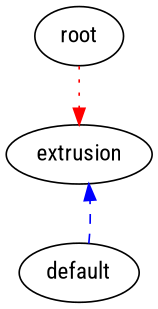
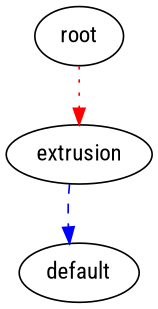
edge "default" -> "extrusion": reversed
